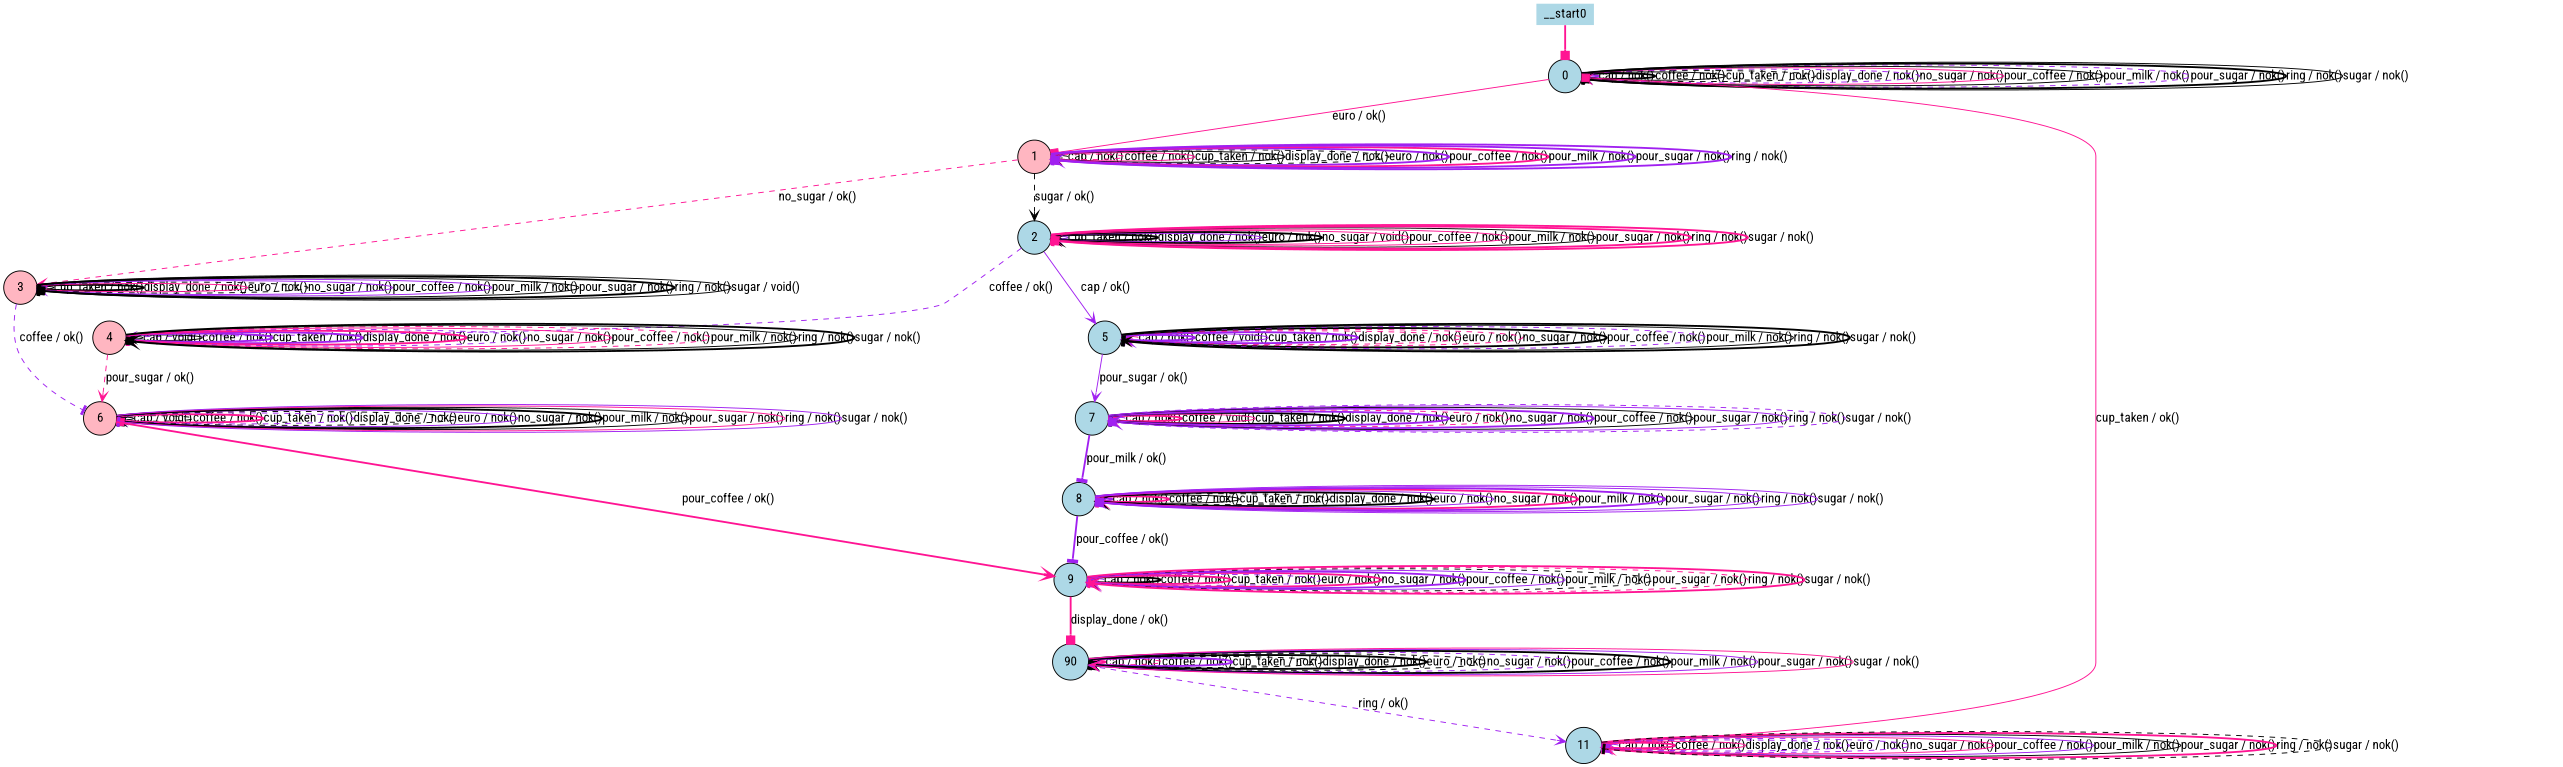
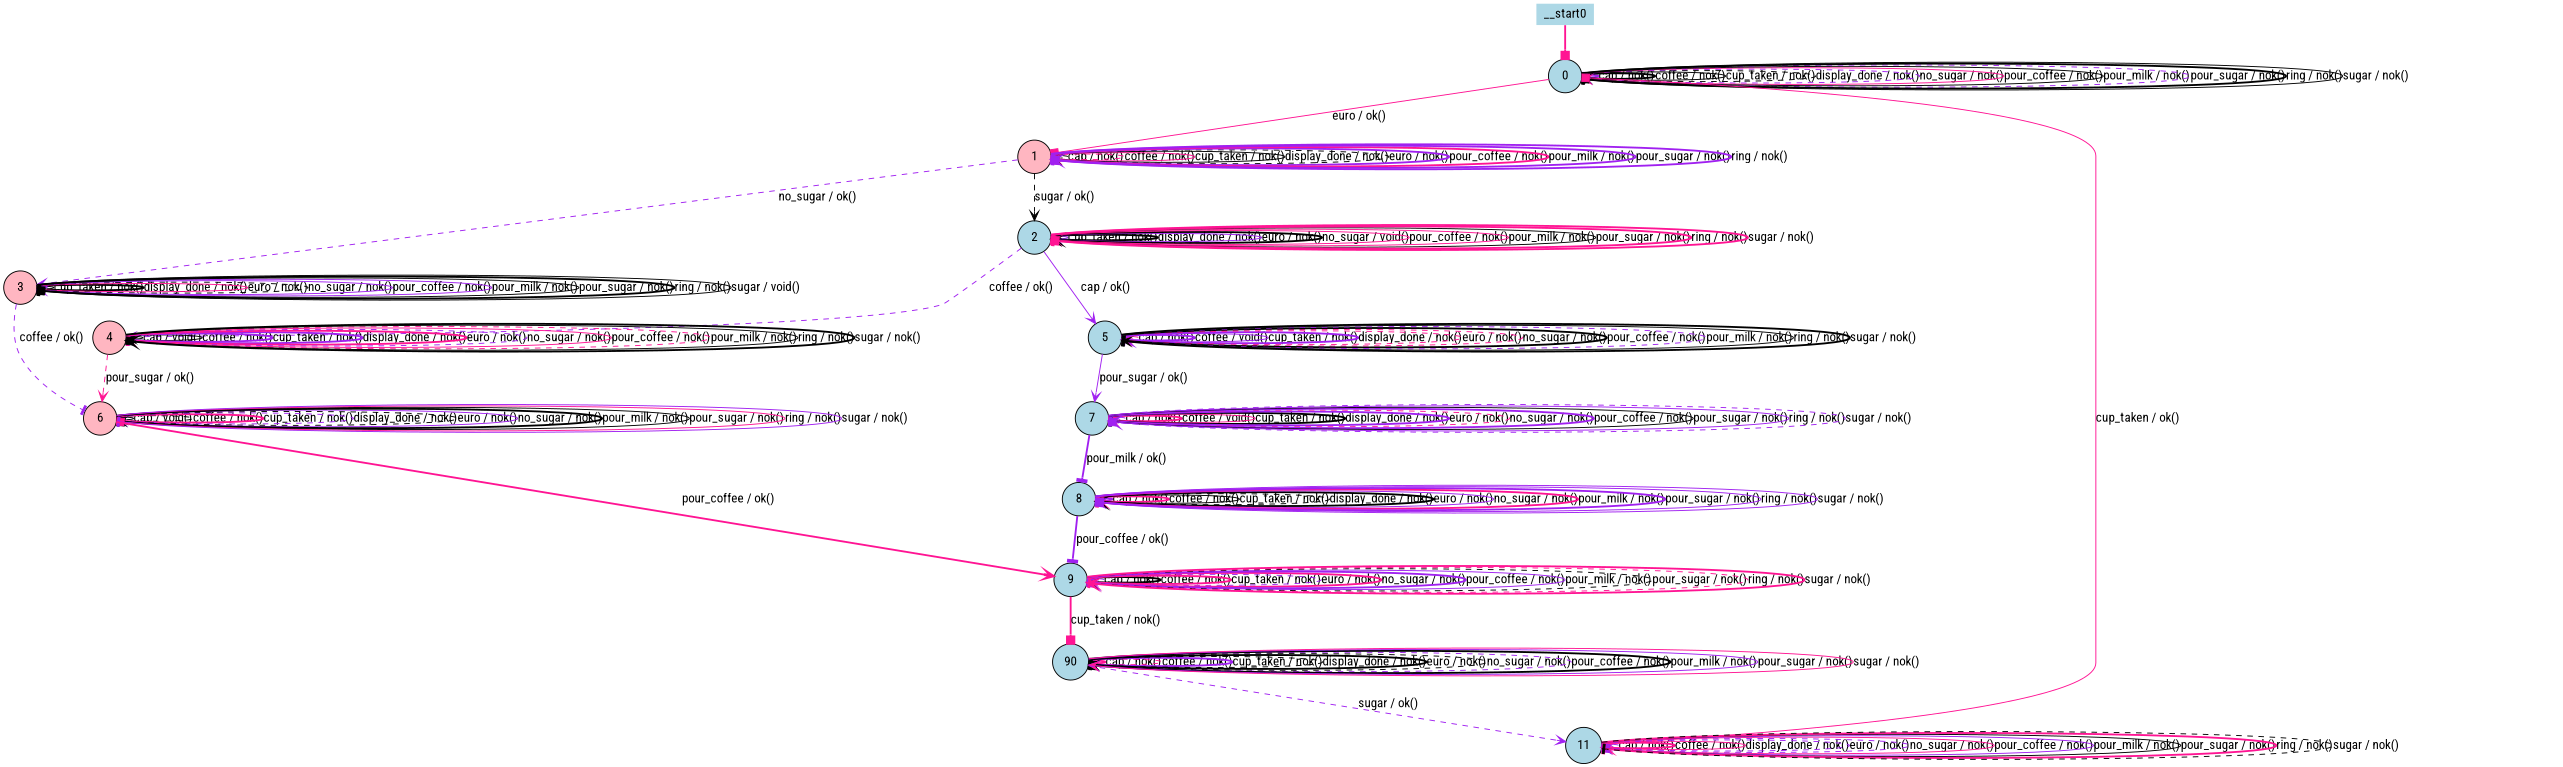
edge "1" -> "3": color deeppink -> purple
edge "9" -> "90": label "display_done / ok()" -> "cup_taken / nok()"
edge "90" -> "11": label "ring / ok()" -> "sugar / ok()"
